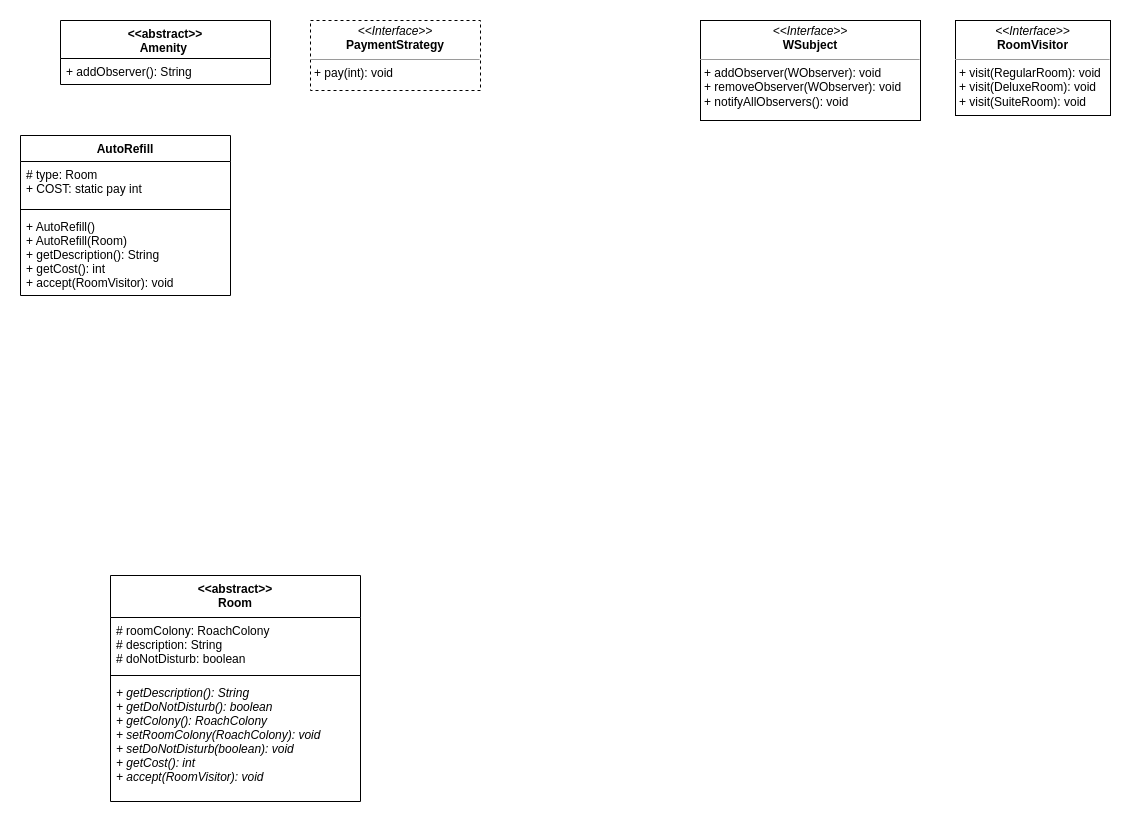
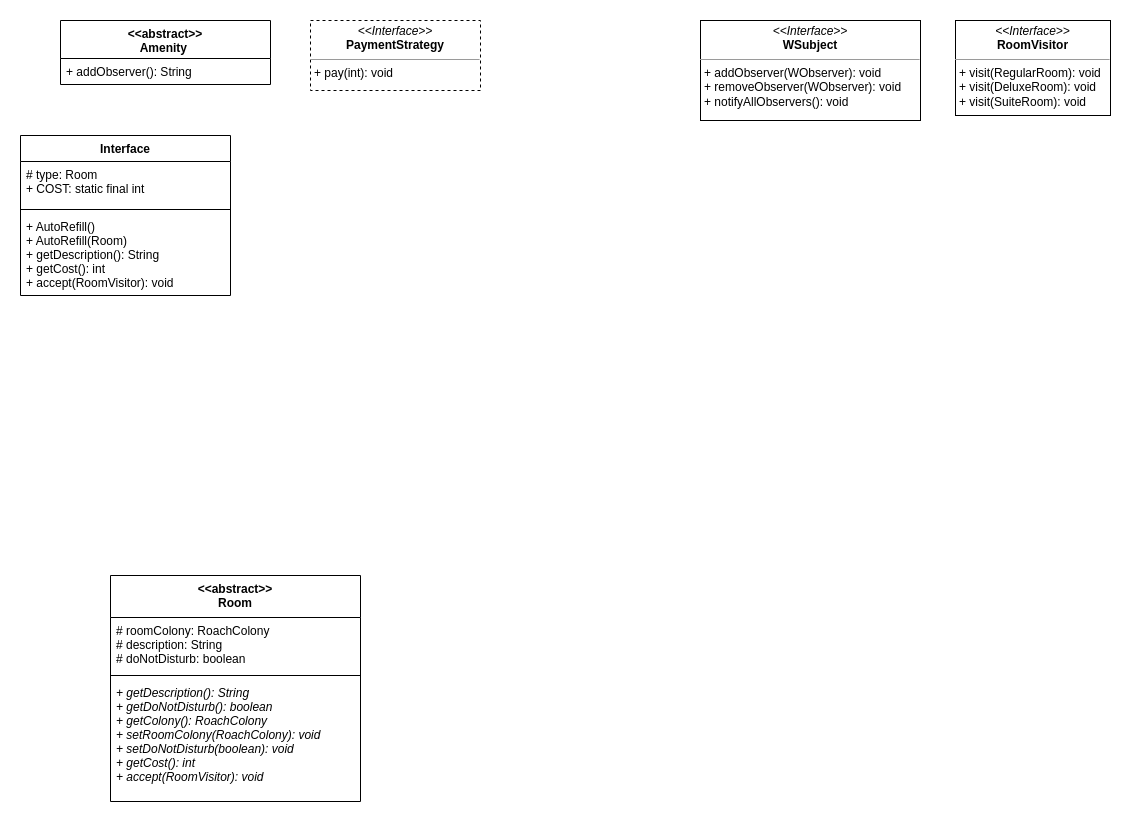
node "AutoRefill": label "AutoRefill" -> "Interface"
node "# type: Room + COST: static pay int": label "# type: Room + COST: static pay int" -> "# type: Room + COST: static final int"
